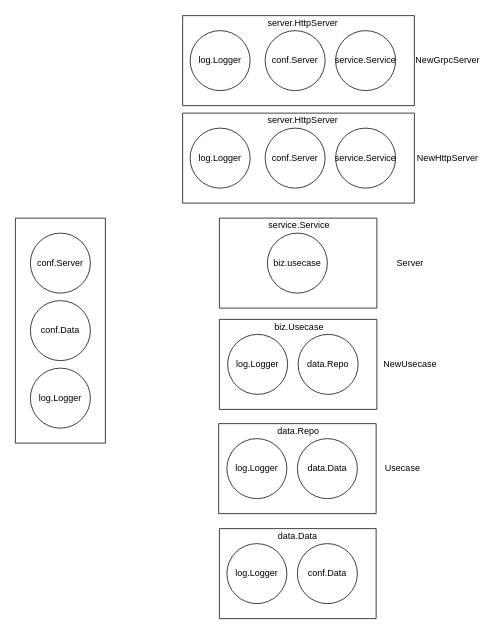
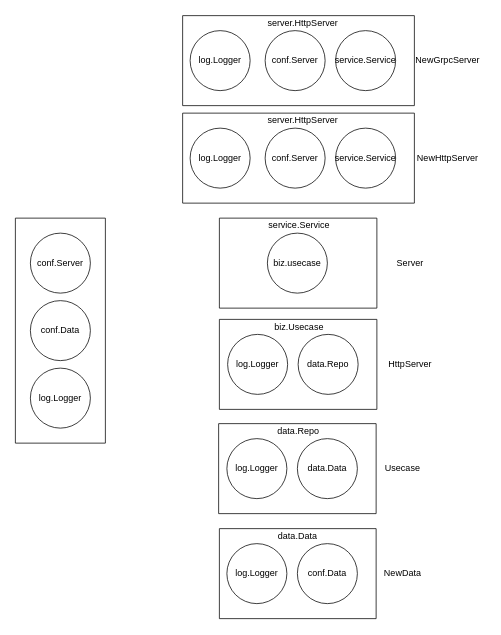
node "NewUsecase": label "NewUsecase" -> "HttpServer"
node "NewData": added
